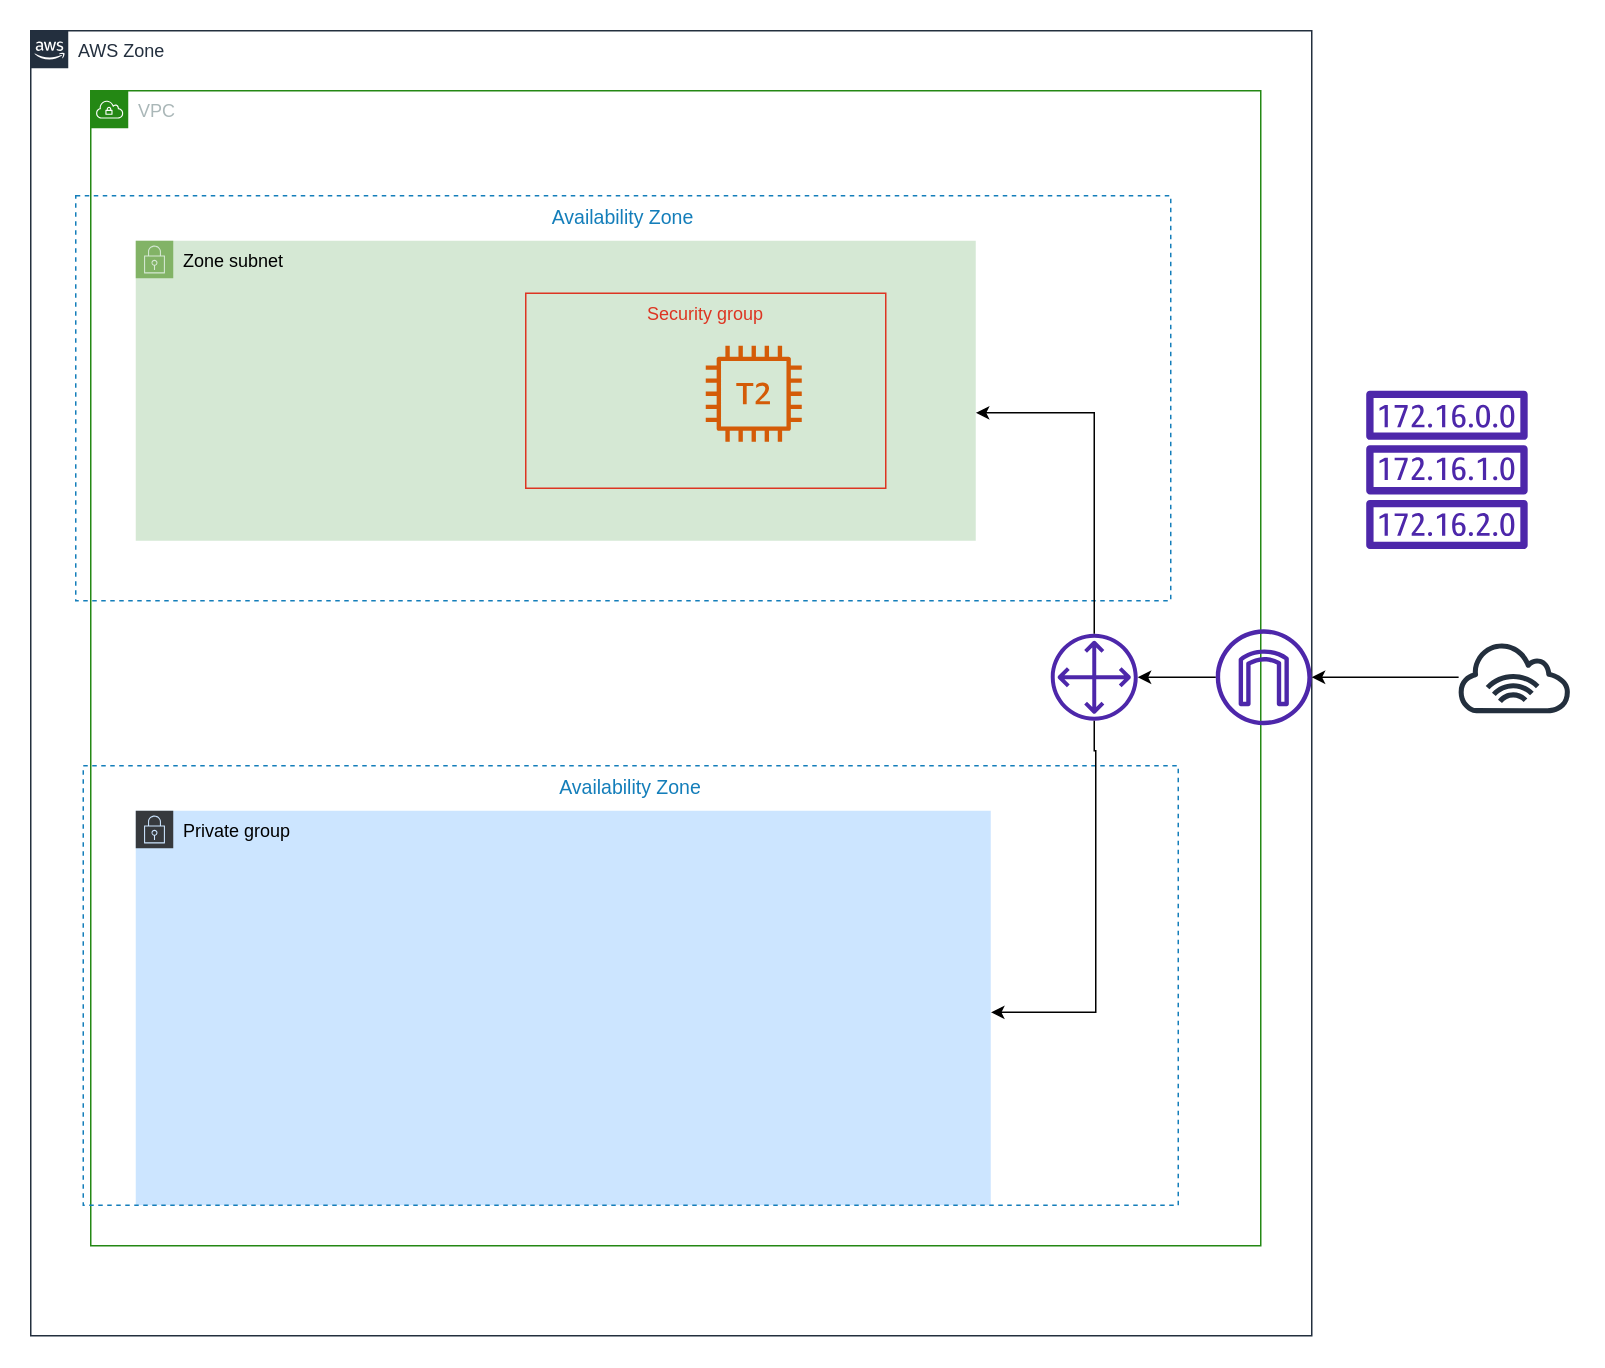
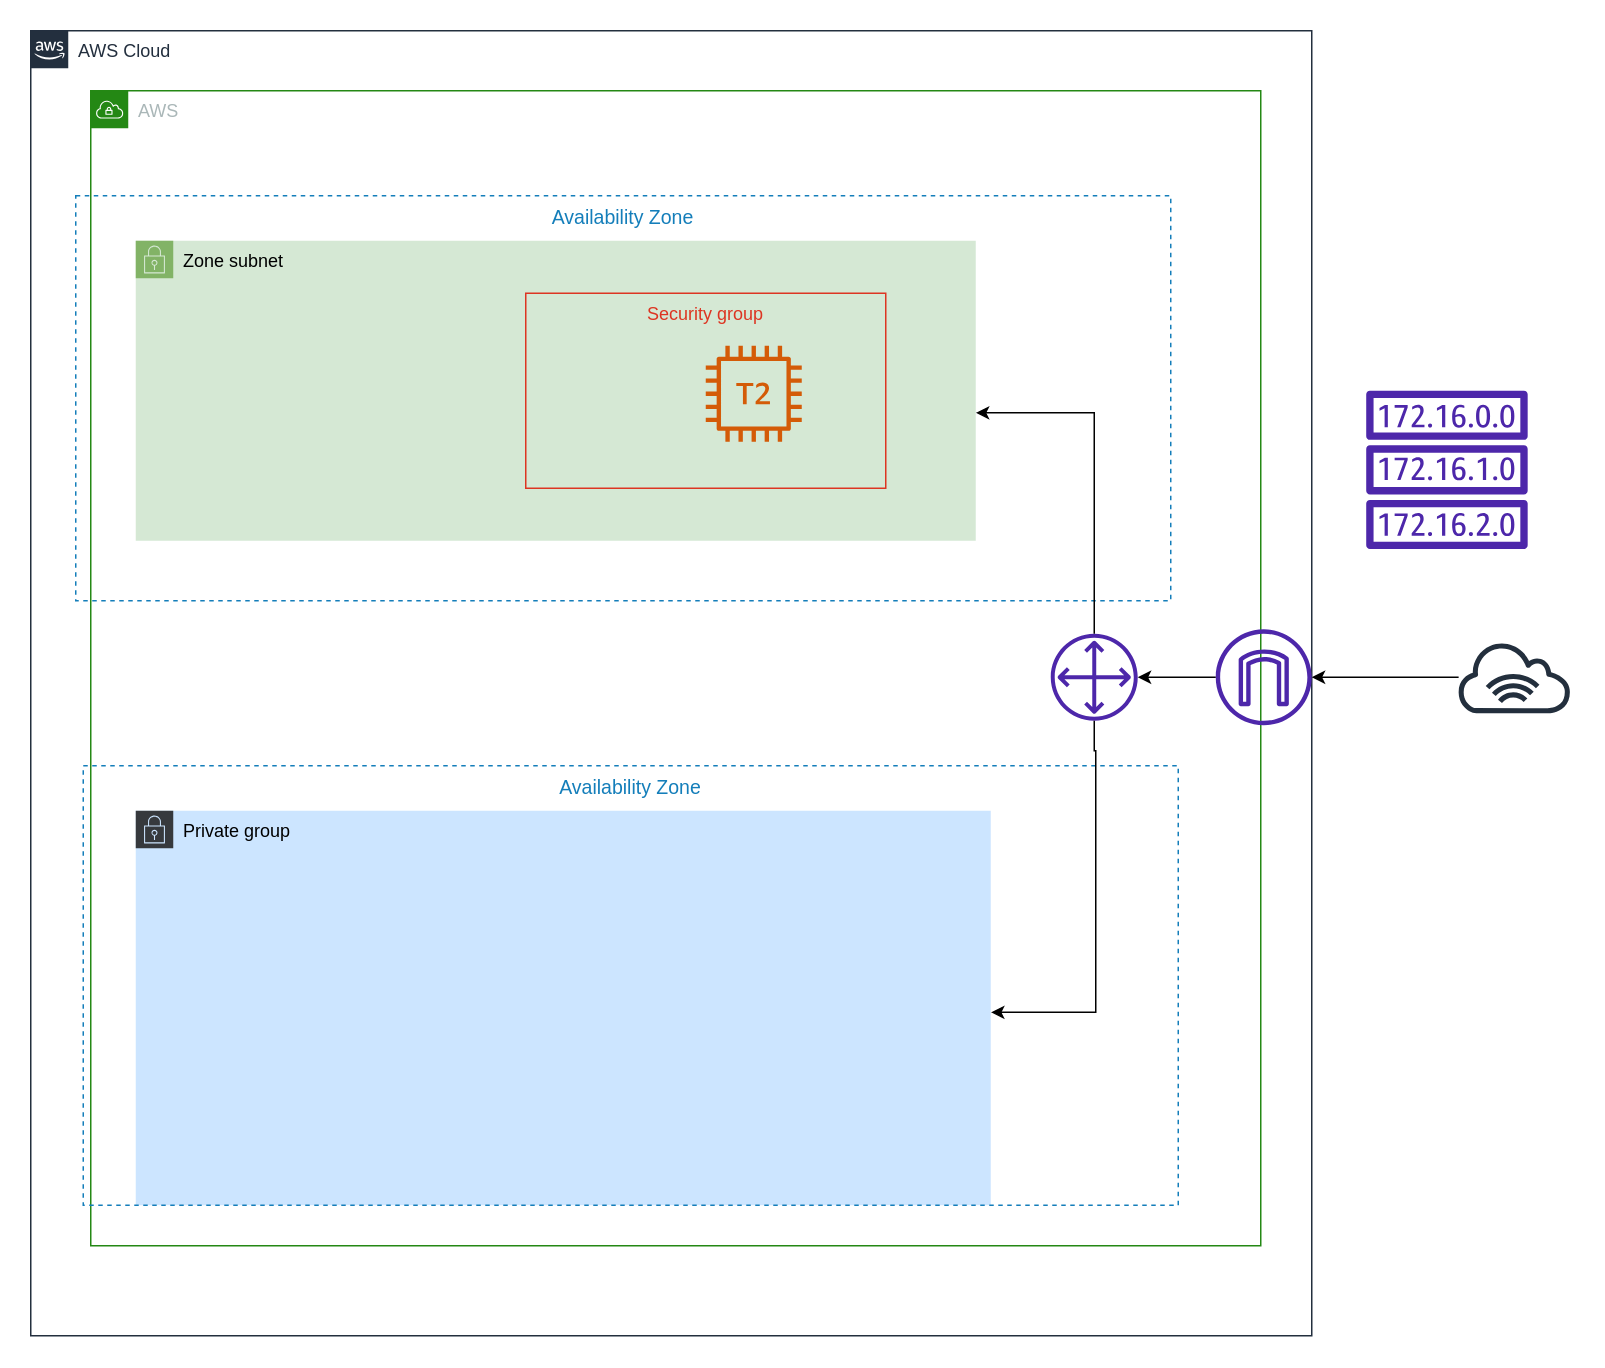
node "AWS Zone": label "AWS Zone" -> "AWS Cloud"
node "VPC": label "VPC" -> "AWS"
